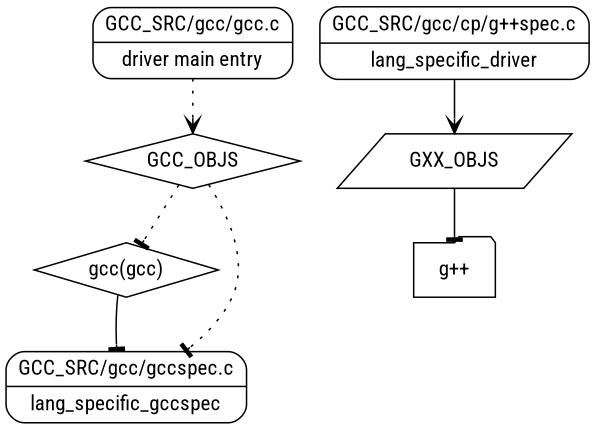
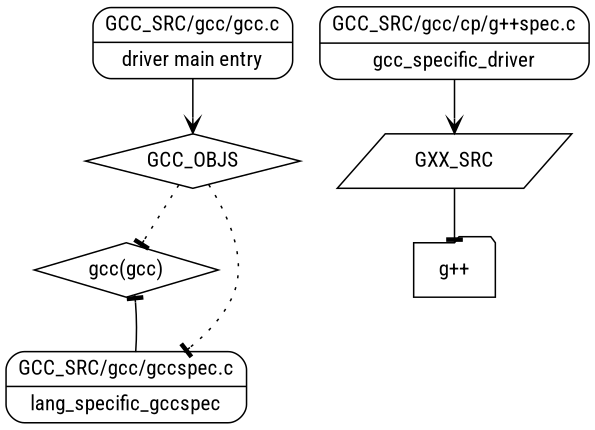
node "GCC_SRC/gcc/cp/g++spec.c": text "lang_specific_driver" -> "gcc_specific_driver"
edge "GCC_SRC/gcc/gcc.c" -> "GCC_OBJS": style dotted -> solid
node "GXX_OBJS": label "GXX_OBJS" -> "GXX_SRC"
edge "gcc(gcc)" -> "GCC_SRC/gcc/gccspec.c": reversed
